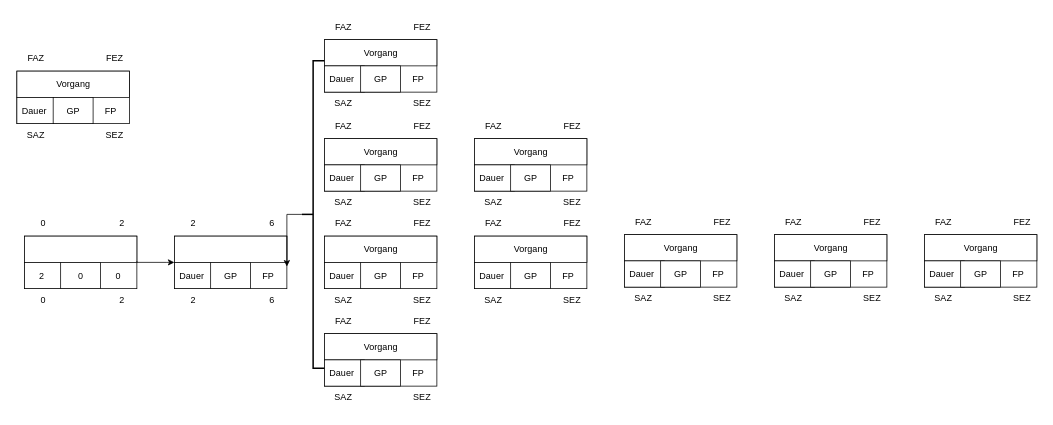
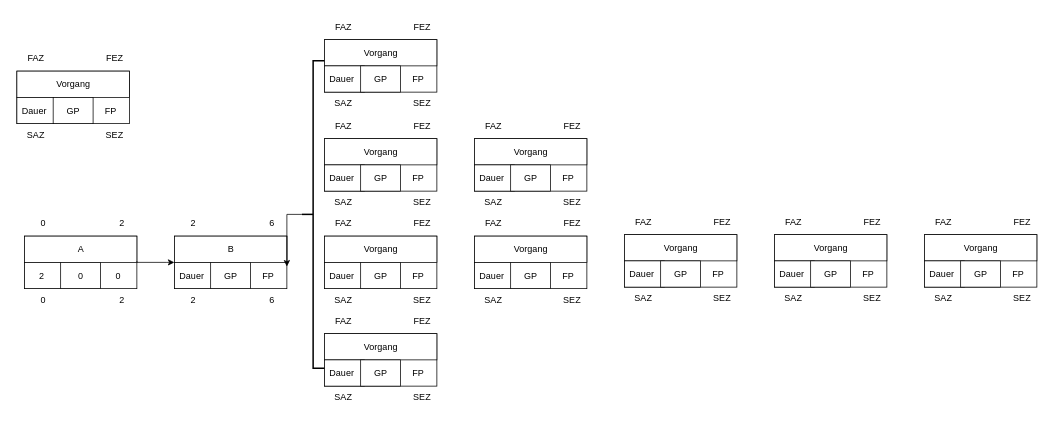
node "A": added
node "B": added
